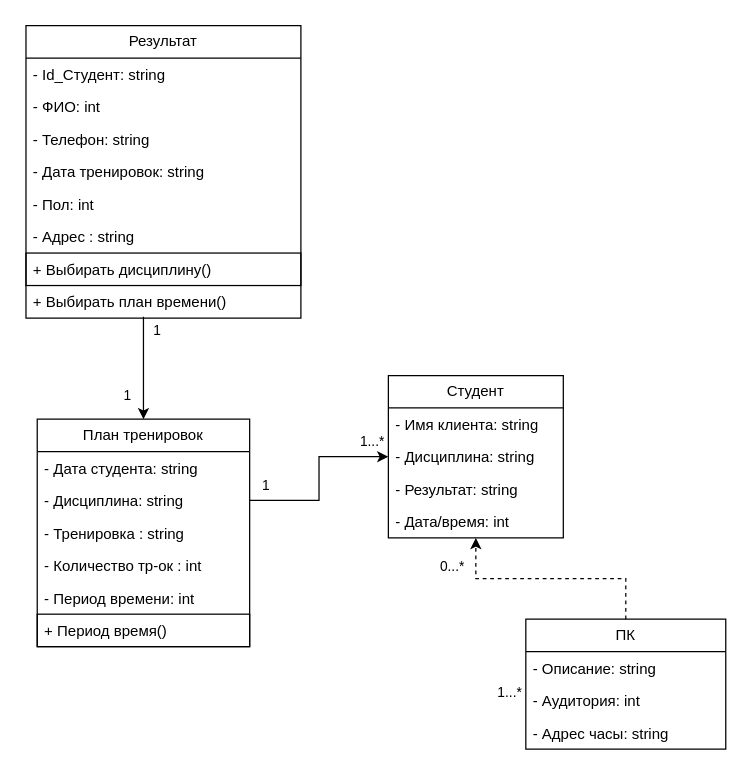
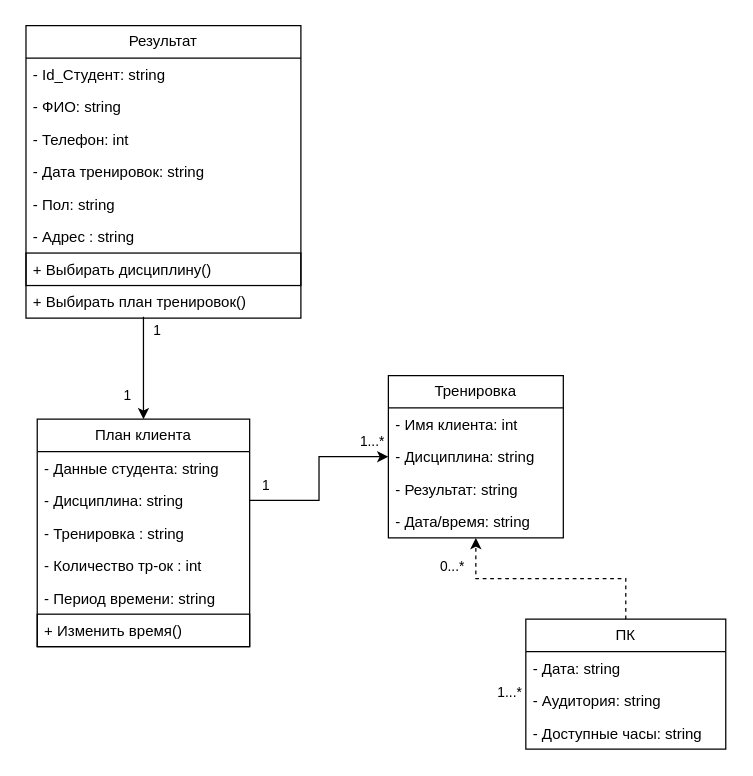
node "- ФИО: int": label "- ФИО: int" -> "- ФИО: string"
node "- Телефон: string": label "- Телефон: string" -> "- Телефон: int"
node "- Пол: int": label "- Пол: int" -> "- Пол: string"
node "+ Выбирать план времени()": label "+ Выбирать план времени()" -> "+ Выбирать план тренировок()"
node "Студент": label "Студент" -> "Тренировка"
node "- Имя клиента: string": label "- Имя клиента: string" -> "- Имя клиента: int"
node "План тренировок": label "План тренировок" -> "План клиента"
node "- Дата студента: string": label "- Дата студента: string" -> "- Данные студента: string"
node "- Дата/время: int": label "- Дата/время: int" -> "- Дата/время: string"
node "- Период времени: int": label "- Период времени: int" -> "- Период времени: string"
node "+ Период время()": label "+ Период время()" -> "+ Изменить время()"
node "- Описание: string": label "- Описание: string" -> "- Дата: string"
node "- Аудитория: int": label "- Аудитория: int" -> "- Аудитория: string"
node "- Адрес часы: string": label "- Адрес часы: string" -> "- Доступные часы: string"
